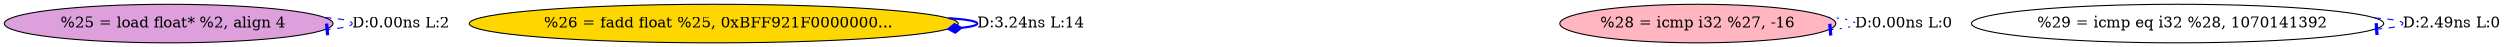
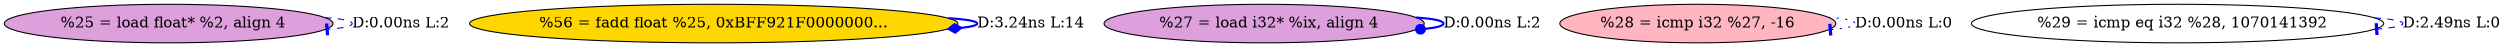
node "%26 = fadd float %25, 0xBFF921F0000000...": label "%26 = fadd float %25, 0xBFF921F0000000..." -> "%56 = fadd float %25, 0xBFF921F0000000..."
node "%27 = load i32* %ix, align 4": added
